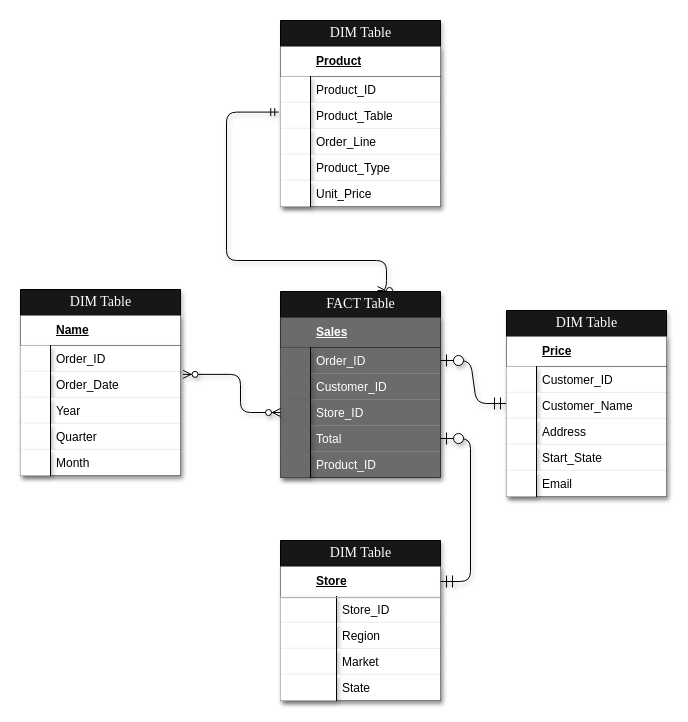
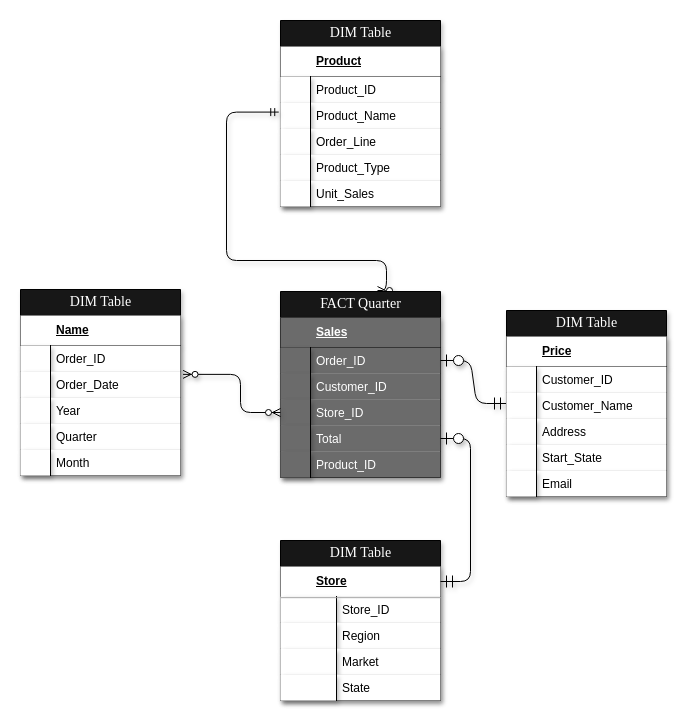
node "Product_Table": label "Product_Table" -> "Product_Name"
node "Unit_Price": label "Unit_Price" -> "Unit_Sales"
node "FACT Table": label "FACT Table" -> "FACT Quarter"
